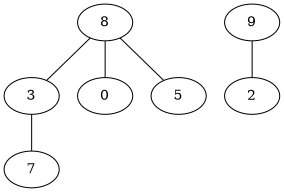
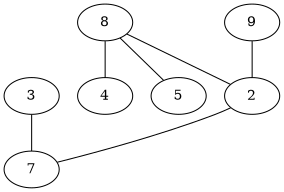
edge "8" -- "3": now "8" -- "2"
node "0": label "0" -> "4"
edge "2" -- "7": added
